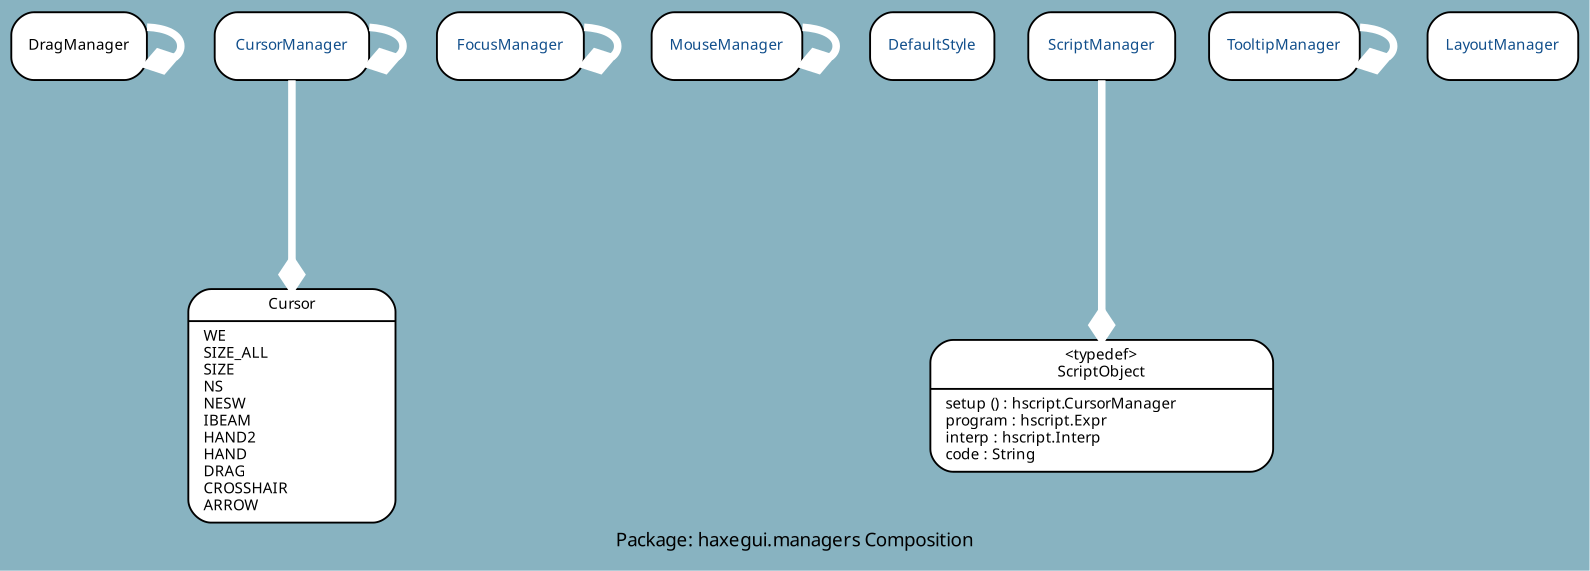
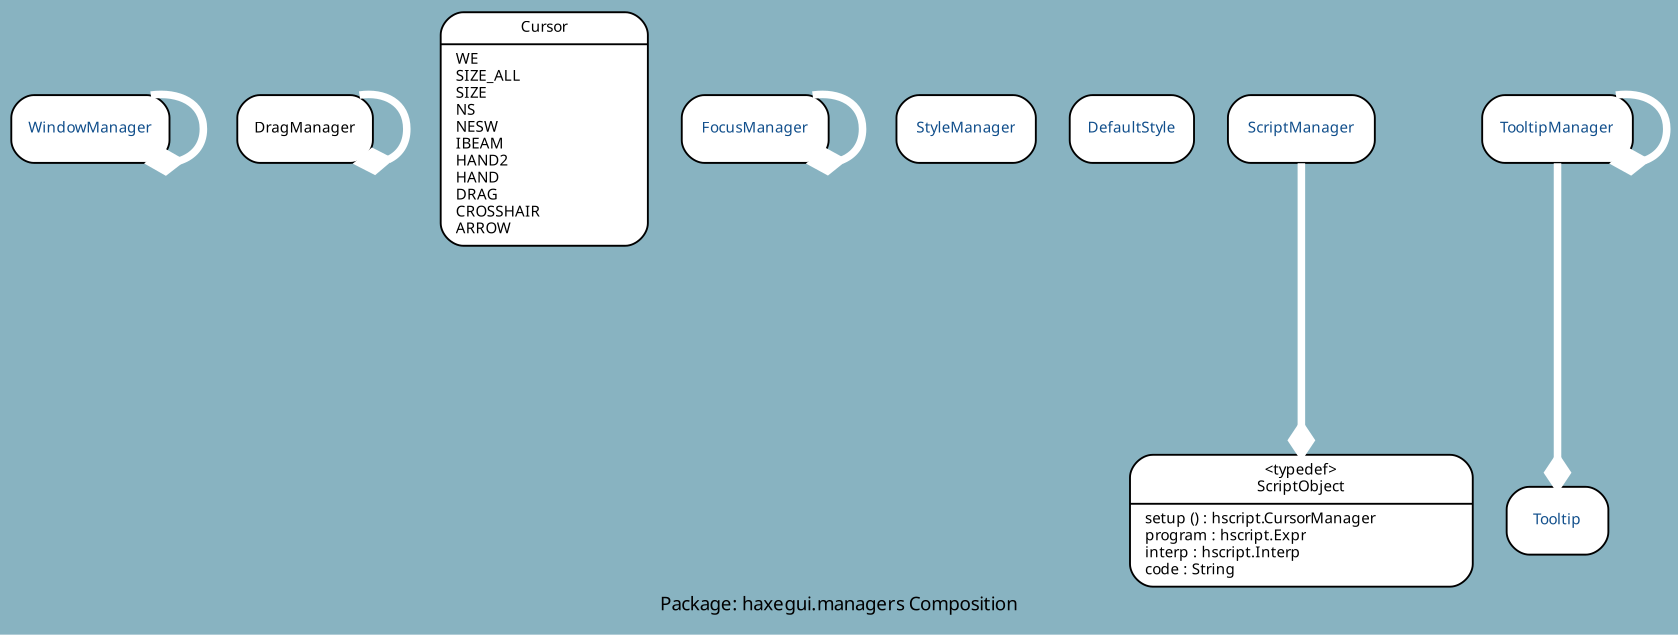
node "CursorManager": removed
node "MouseManager": removed
node "LayoutManager": removed
node "WindowManager": added
node "StyleManager": added
node "Tooltip": added
